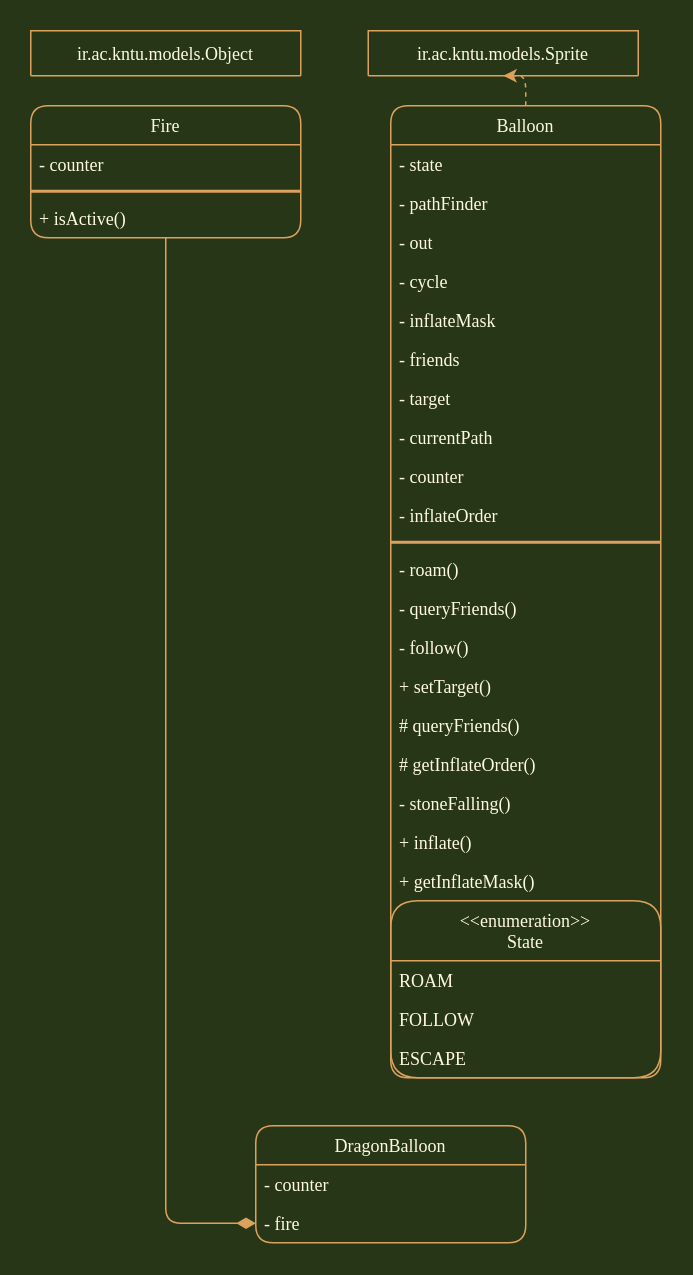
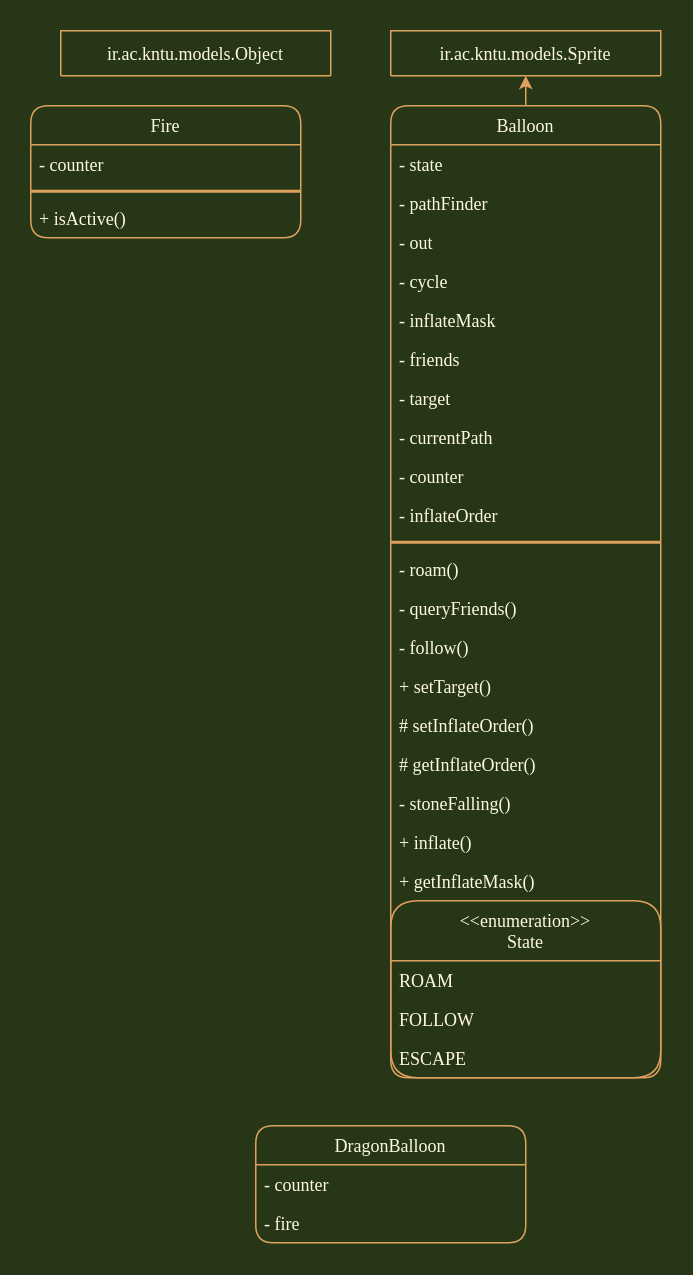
node "ir.ac.kntu.models.Object": moved (166, 53) -> (196, 53)
node "ir.ac.kntu.models.Sprite": moved (503, 53) -> (526, 53)
node "# queryFriends()": label "# queryFriends()" -> "# setInflateOrder()"
edge "Fire" -> "- fire": removed
